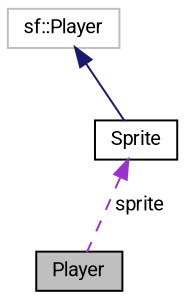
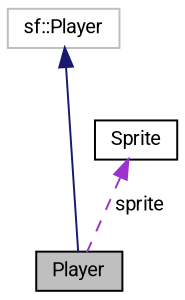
edge "Sprite" -> "sf::Player": now "Player" -> "sf::Player"
